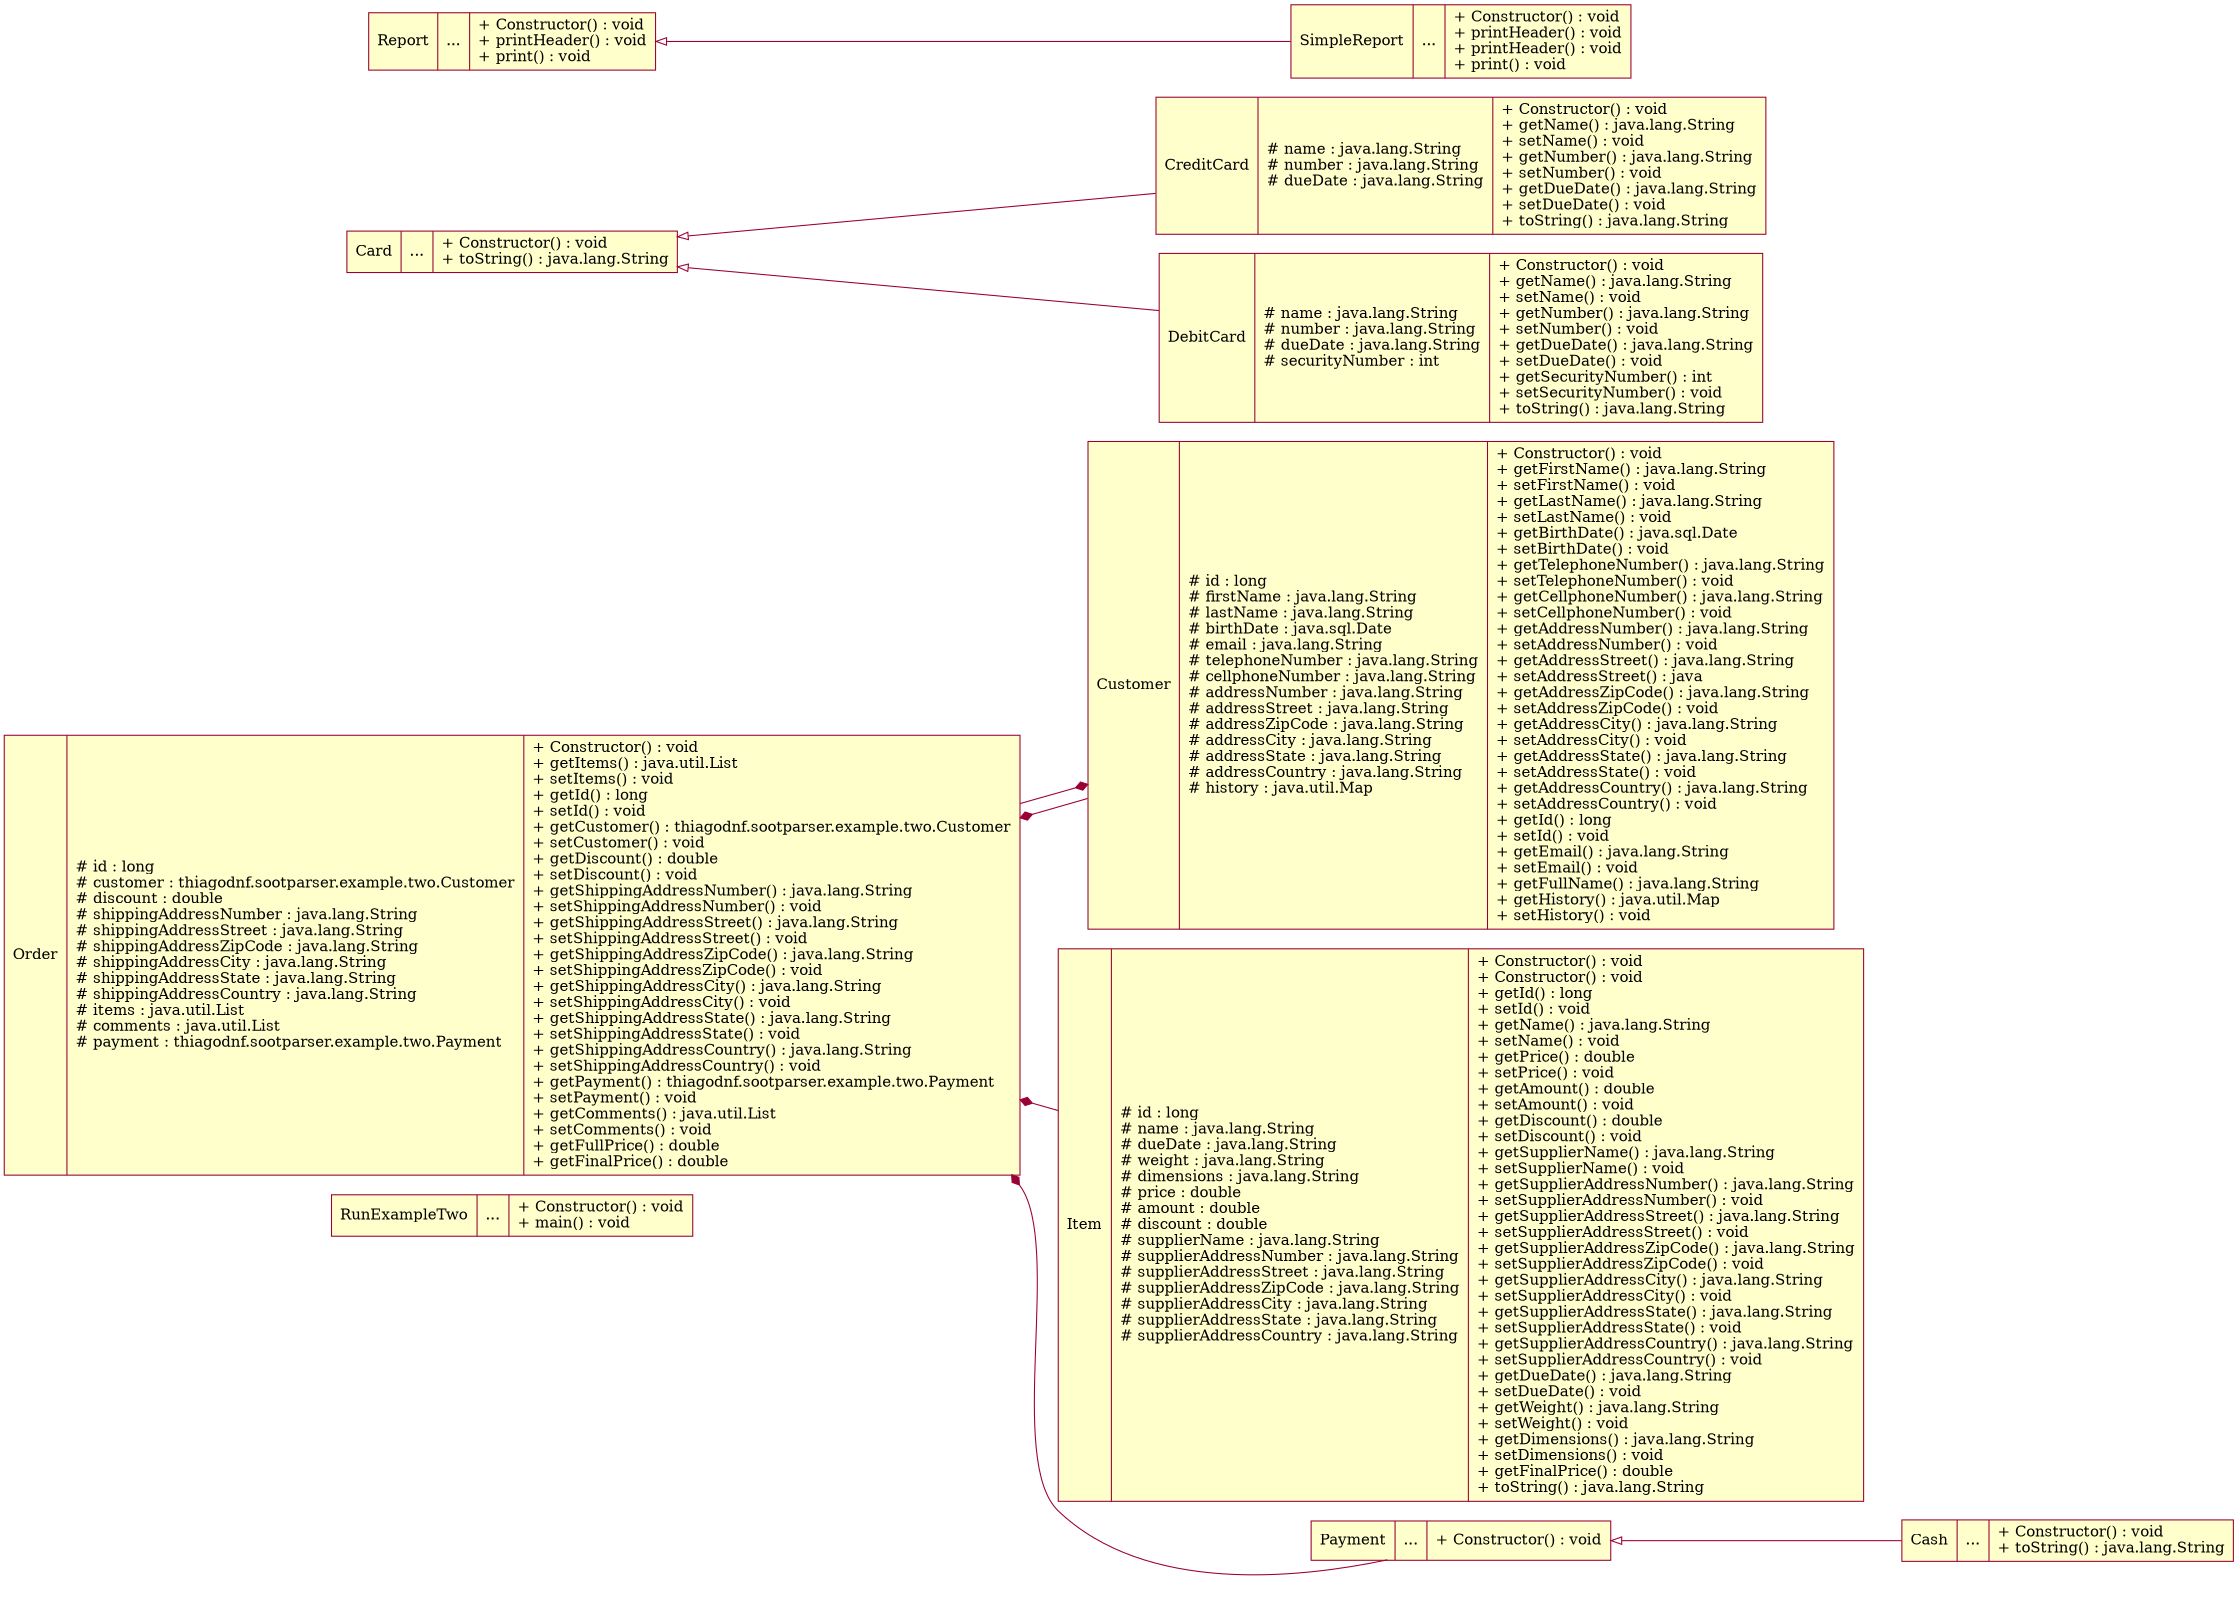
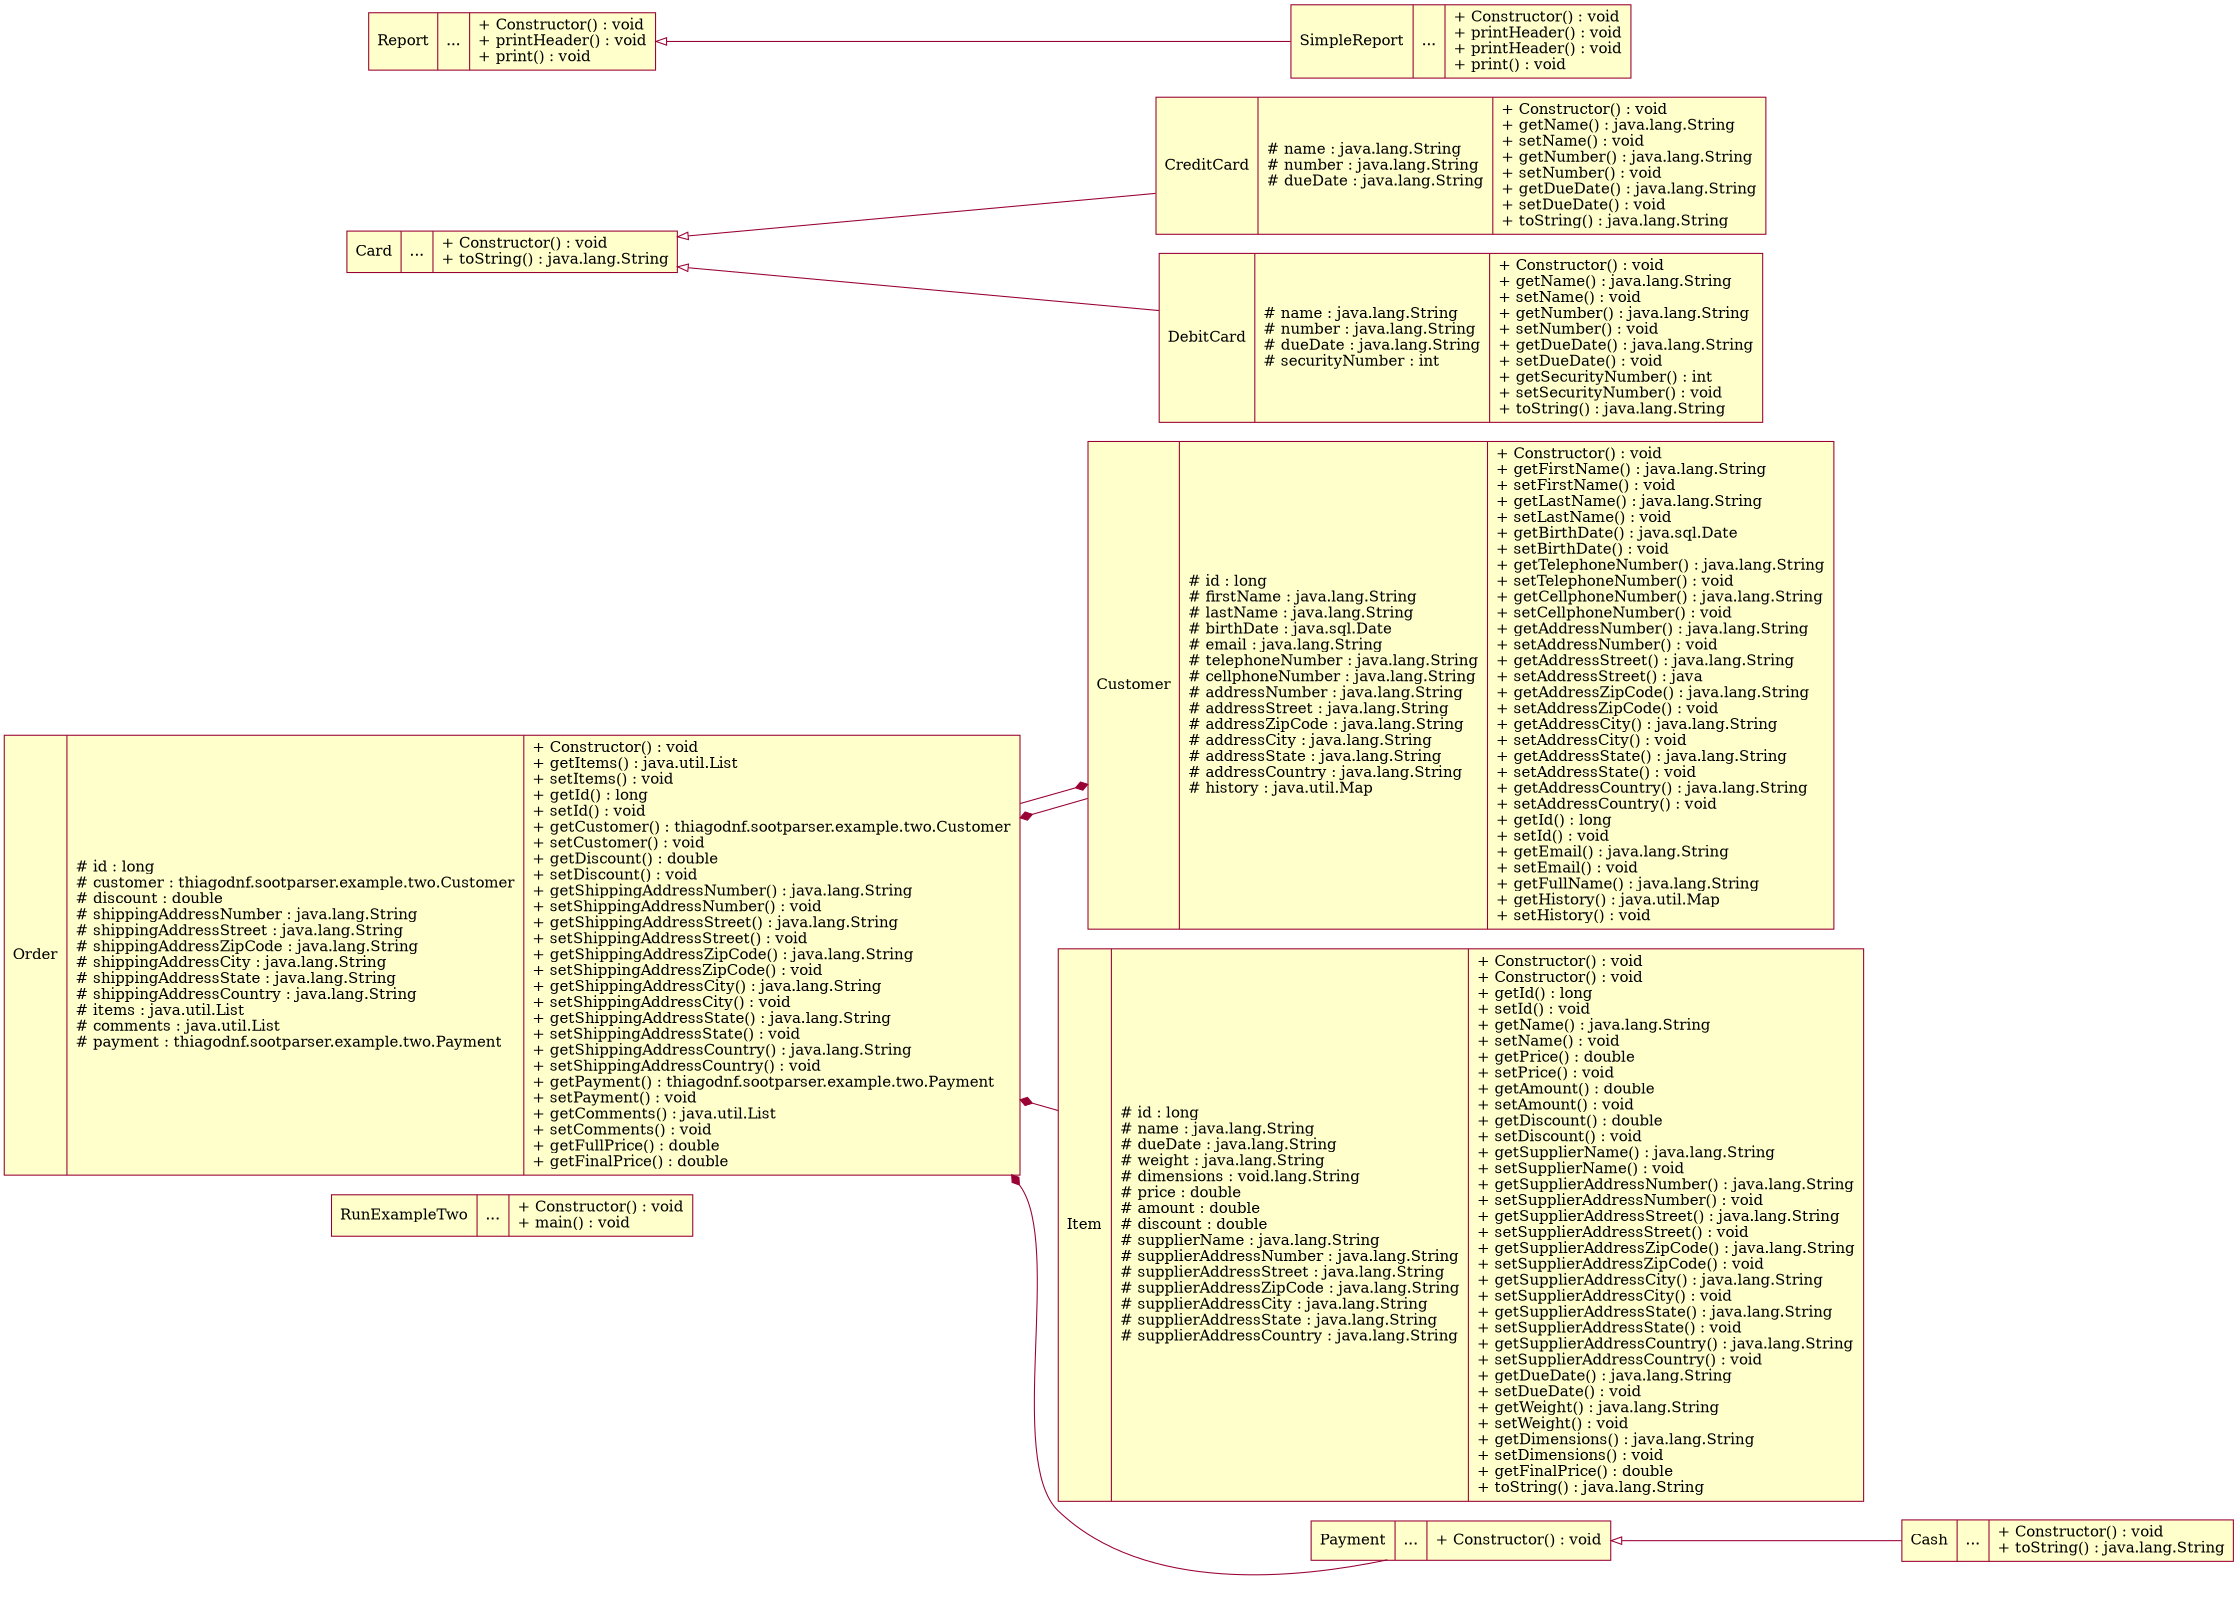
node "Item": text "# dimensions : java.lang.String" -> "# dimensions : void.lang.String"
